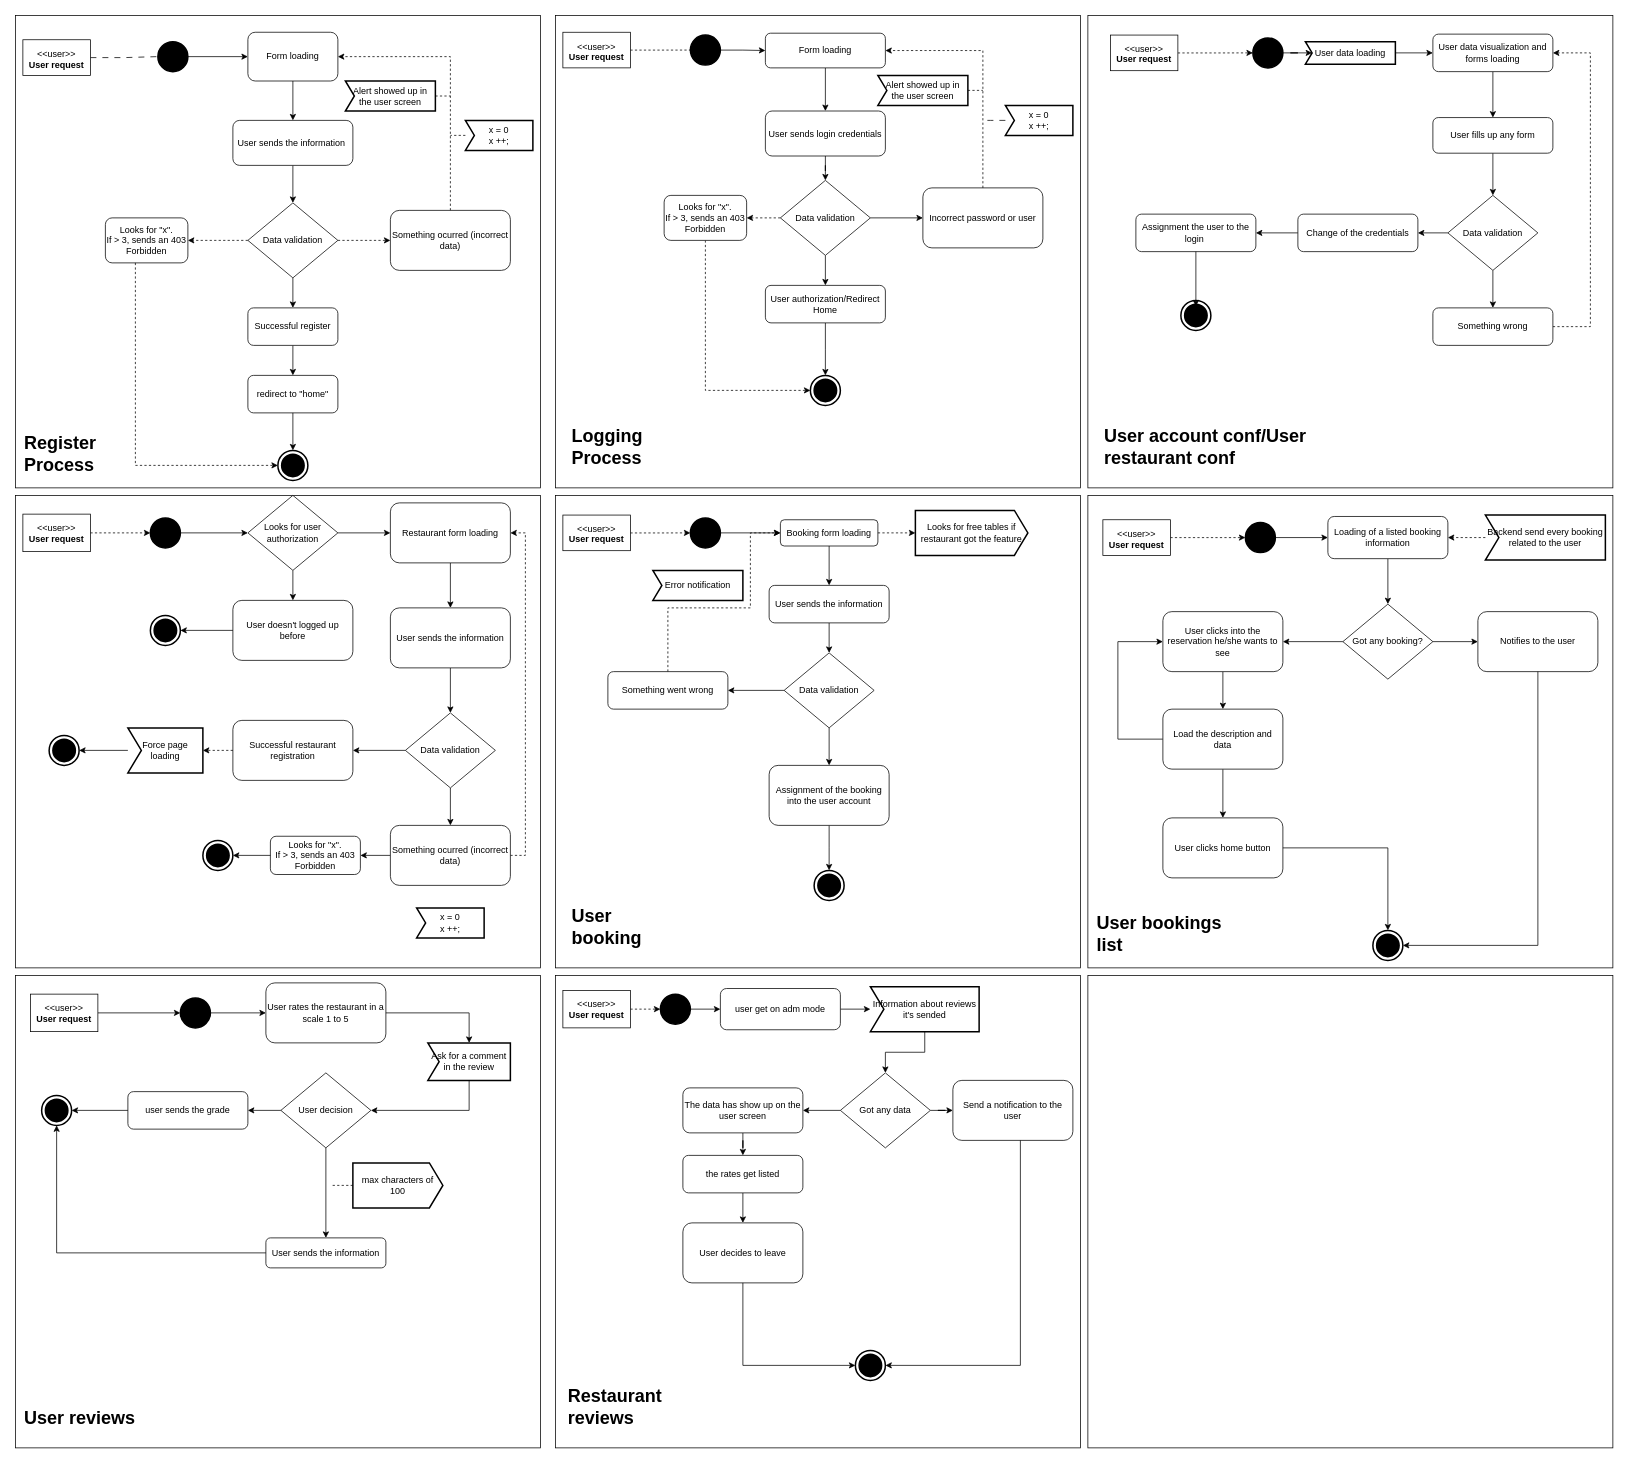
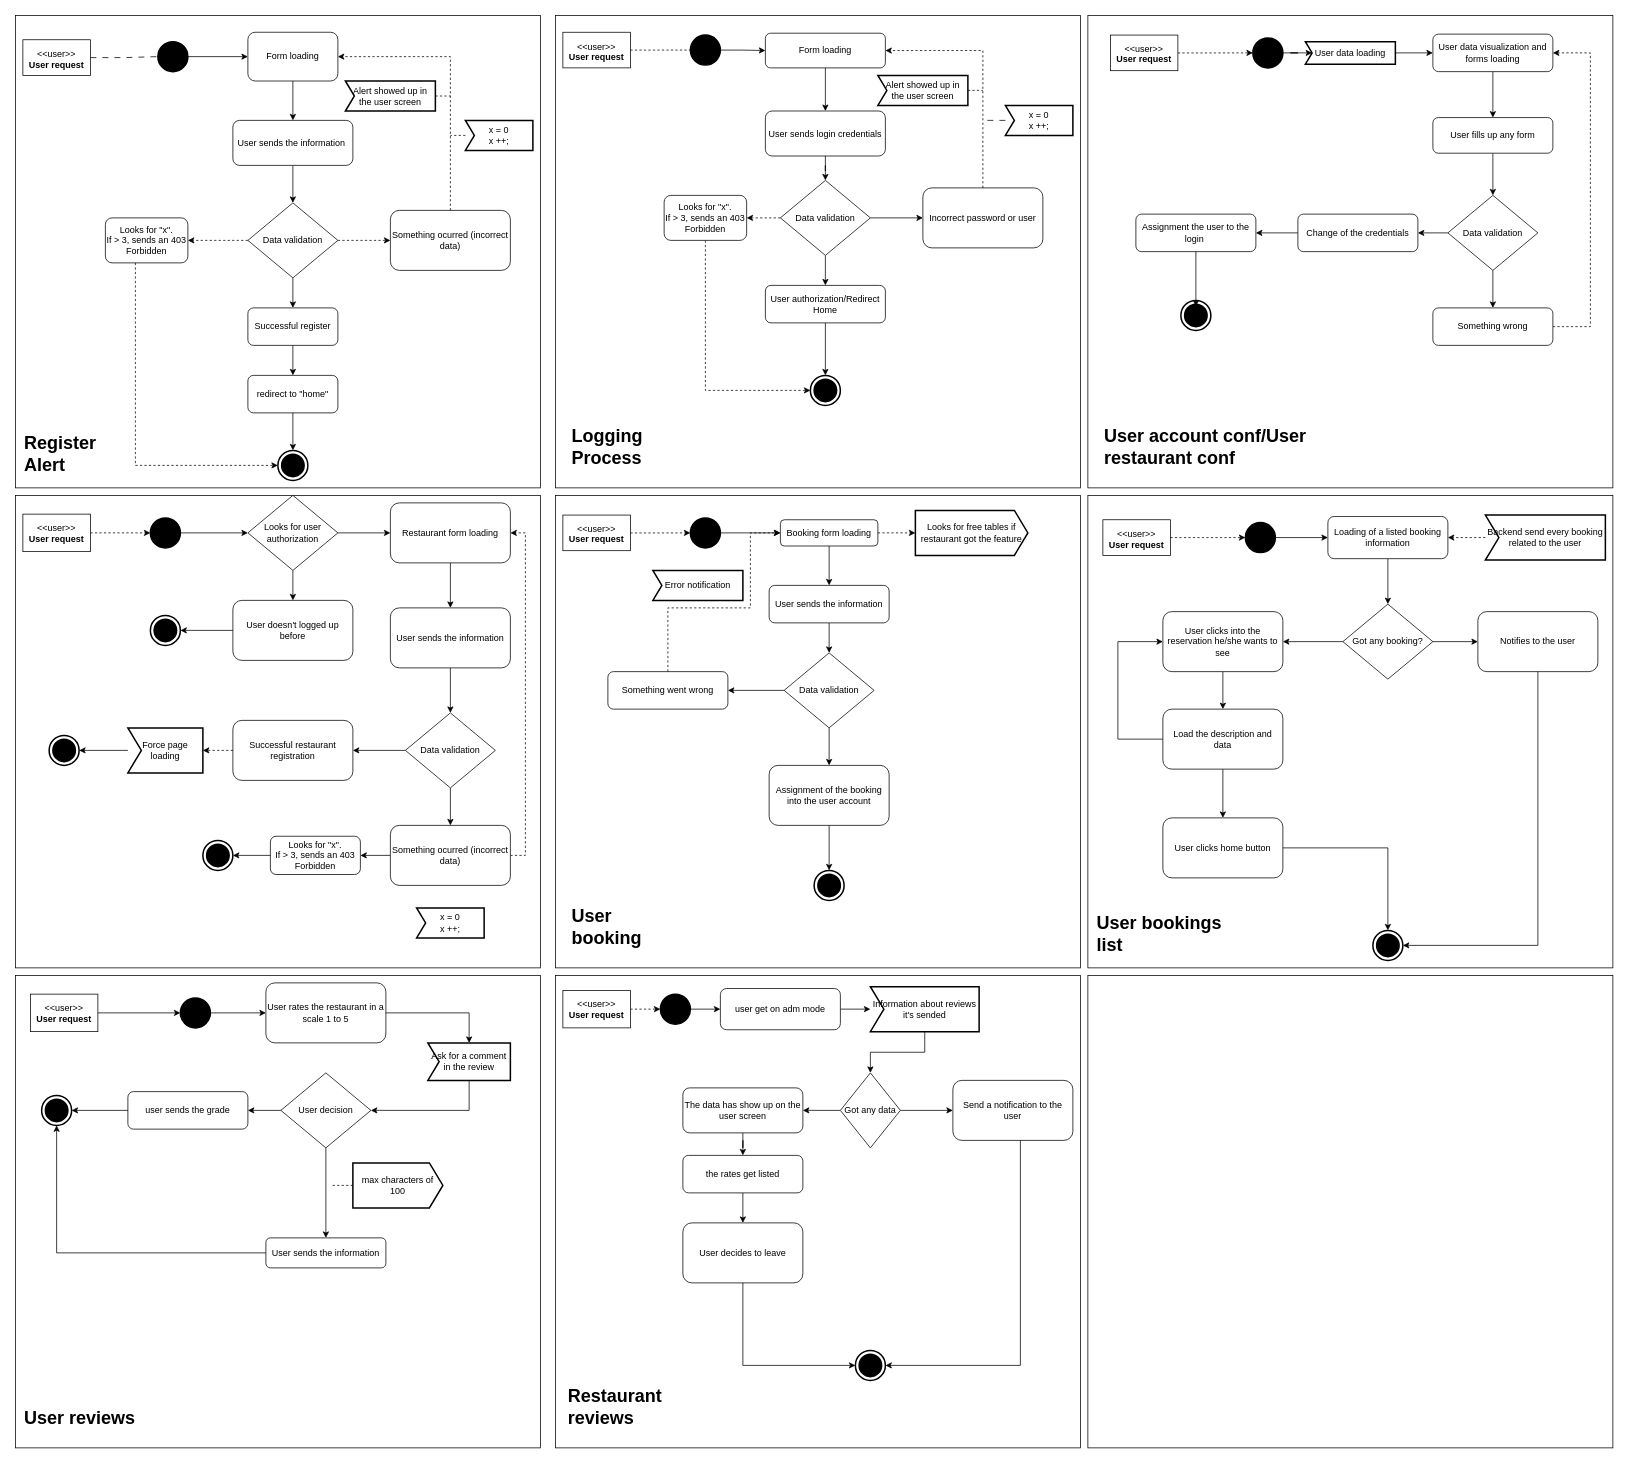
node "Register Process": label "Register Process" -> "Register Alert"
node "Got any data": size 90x75 -> 60x75
